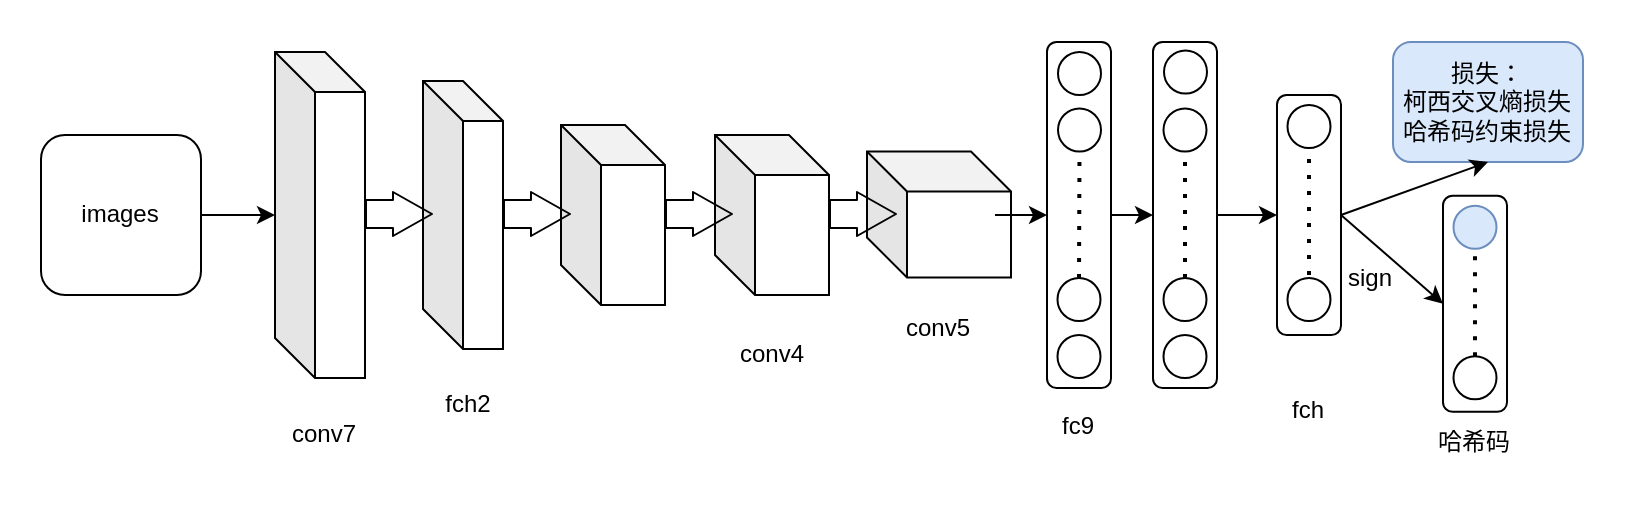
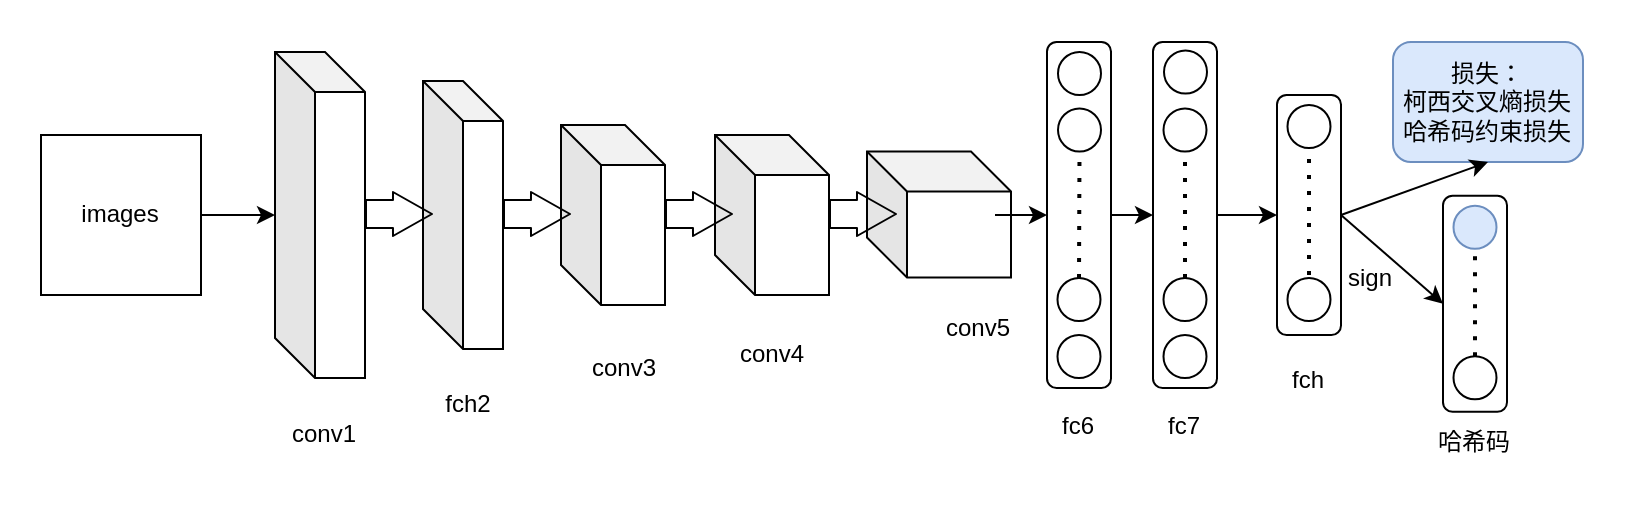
node "images": shape rounded rectangle -> rectangle
node "conv5": moved (939, 329) -> (979, 329)
node "conv3": added
node "fch": moved (1309, 411) -> (1309, 381)
node "fc9": label "fc9" -> "fc6"
node "fc7": added
node "conv7": label "conv7" -> "conv1"
